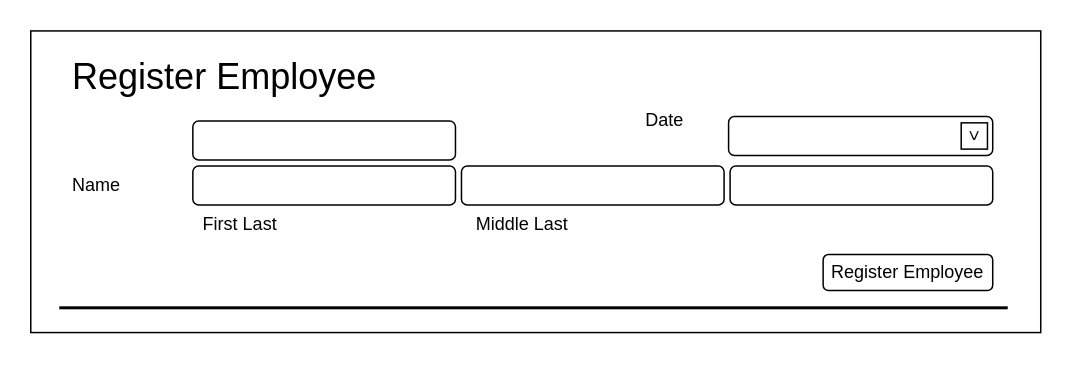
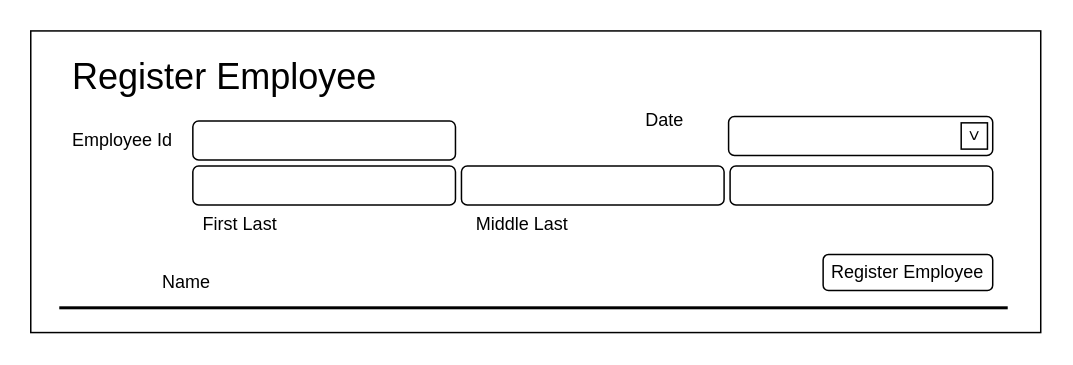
node "Employee Id": added
node "Name": moved (125, 185) -> (215, 283)
